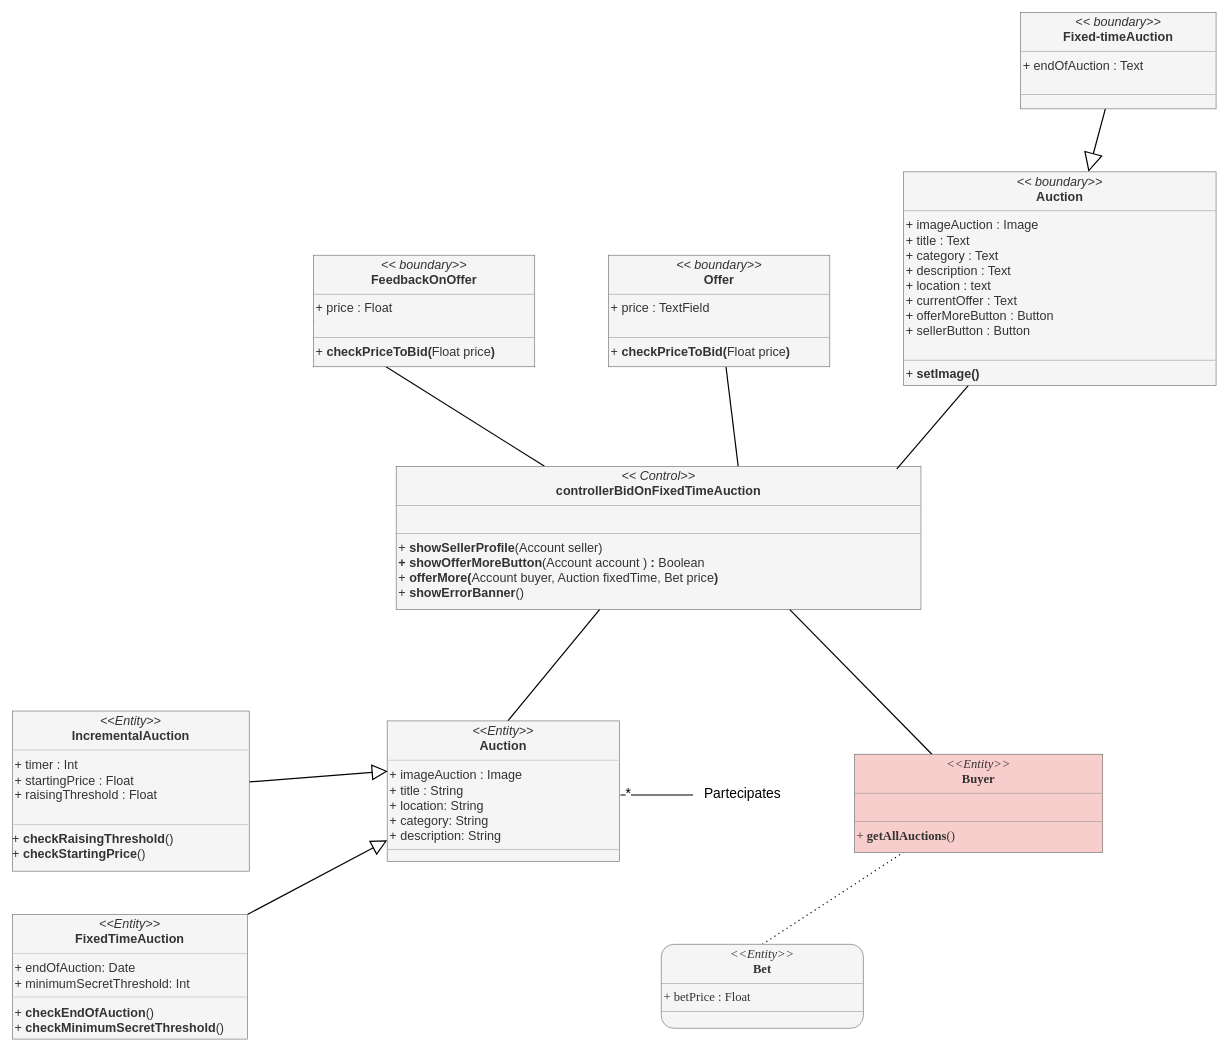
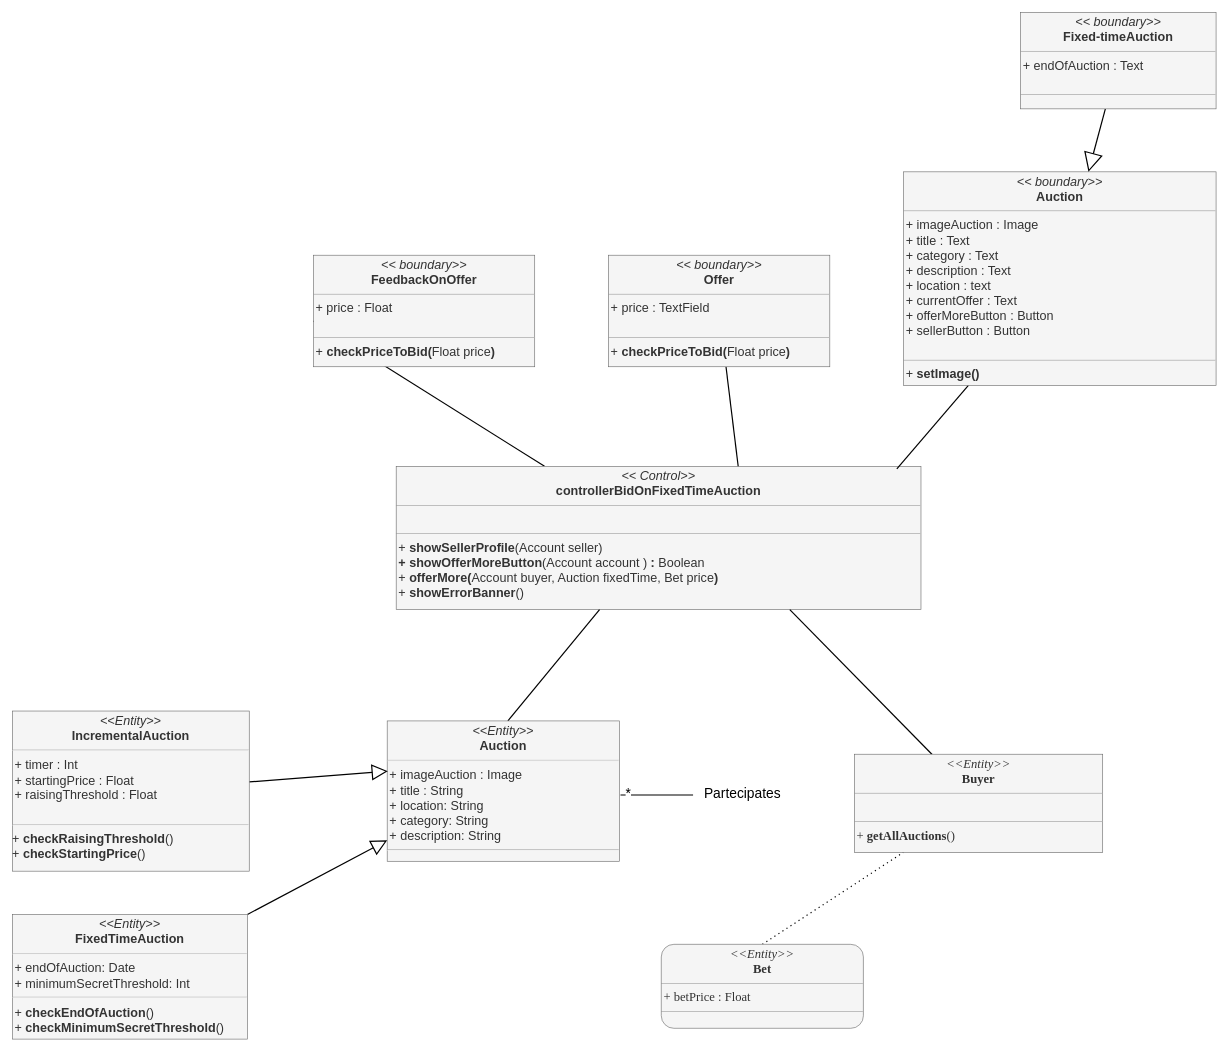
node "<<Entity>> Buyer + getAllAuctions()": fillcolor #f8cecc -> #f5f5f5
